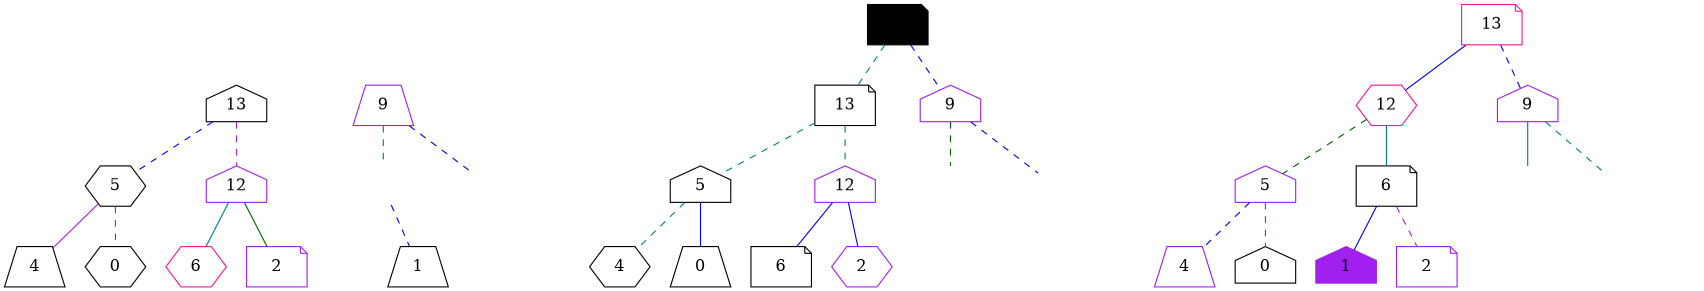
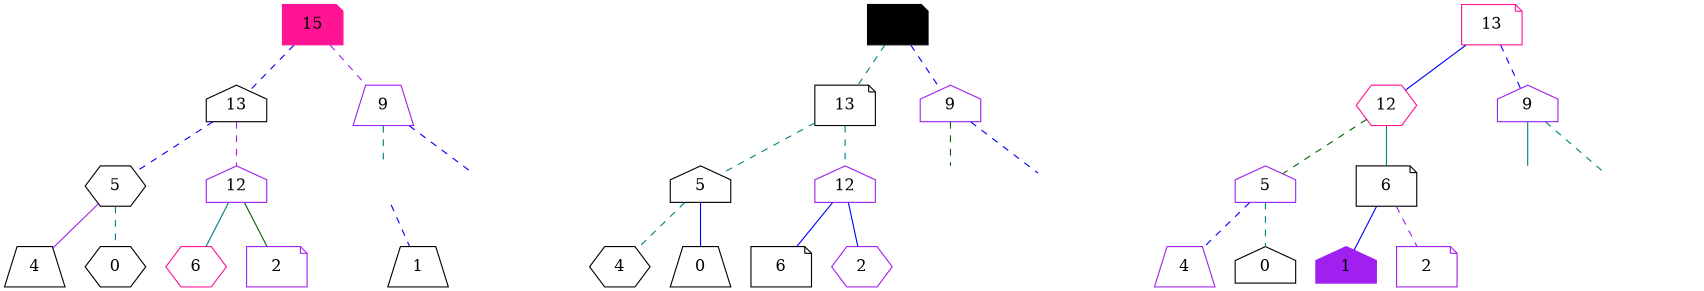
node "15": added
